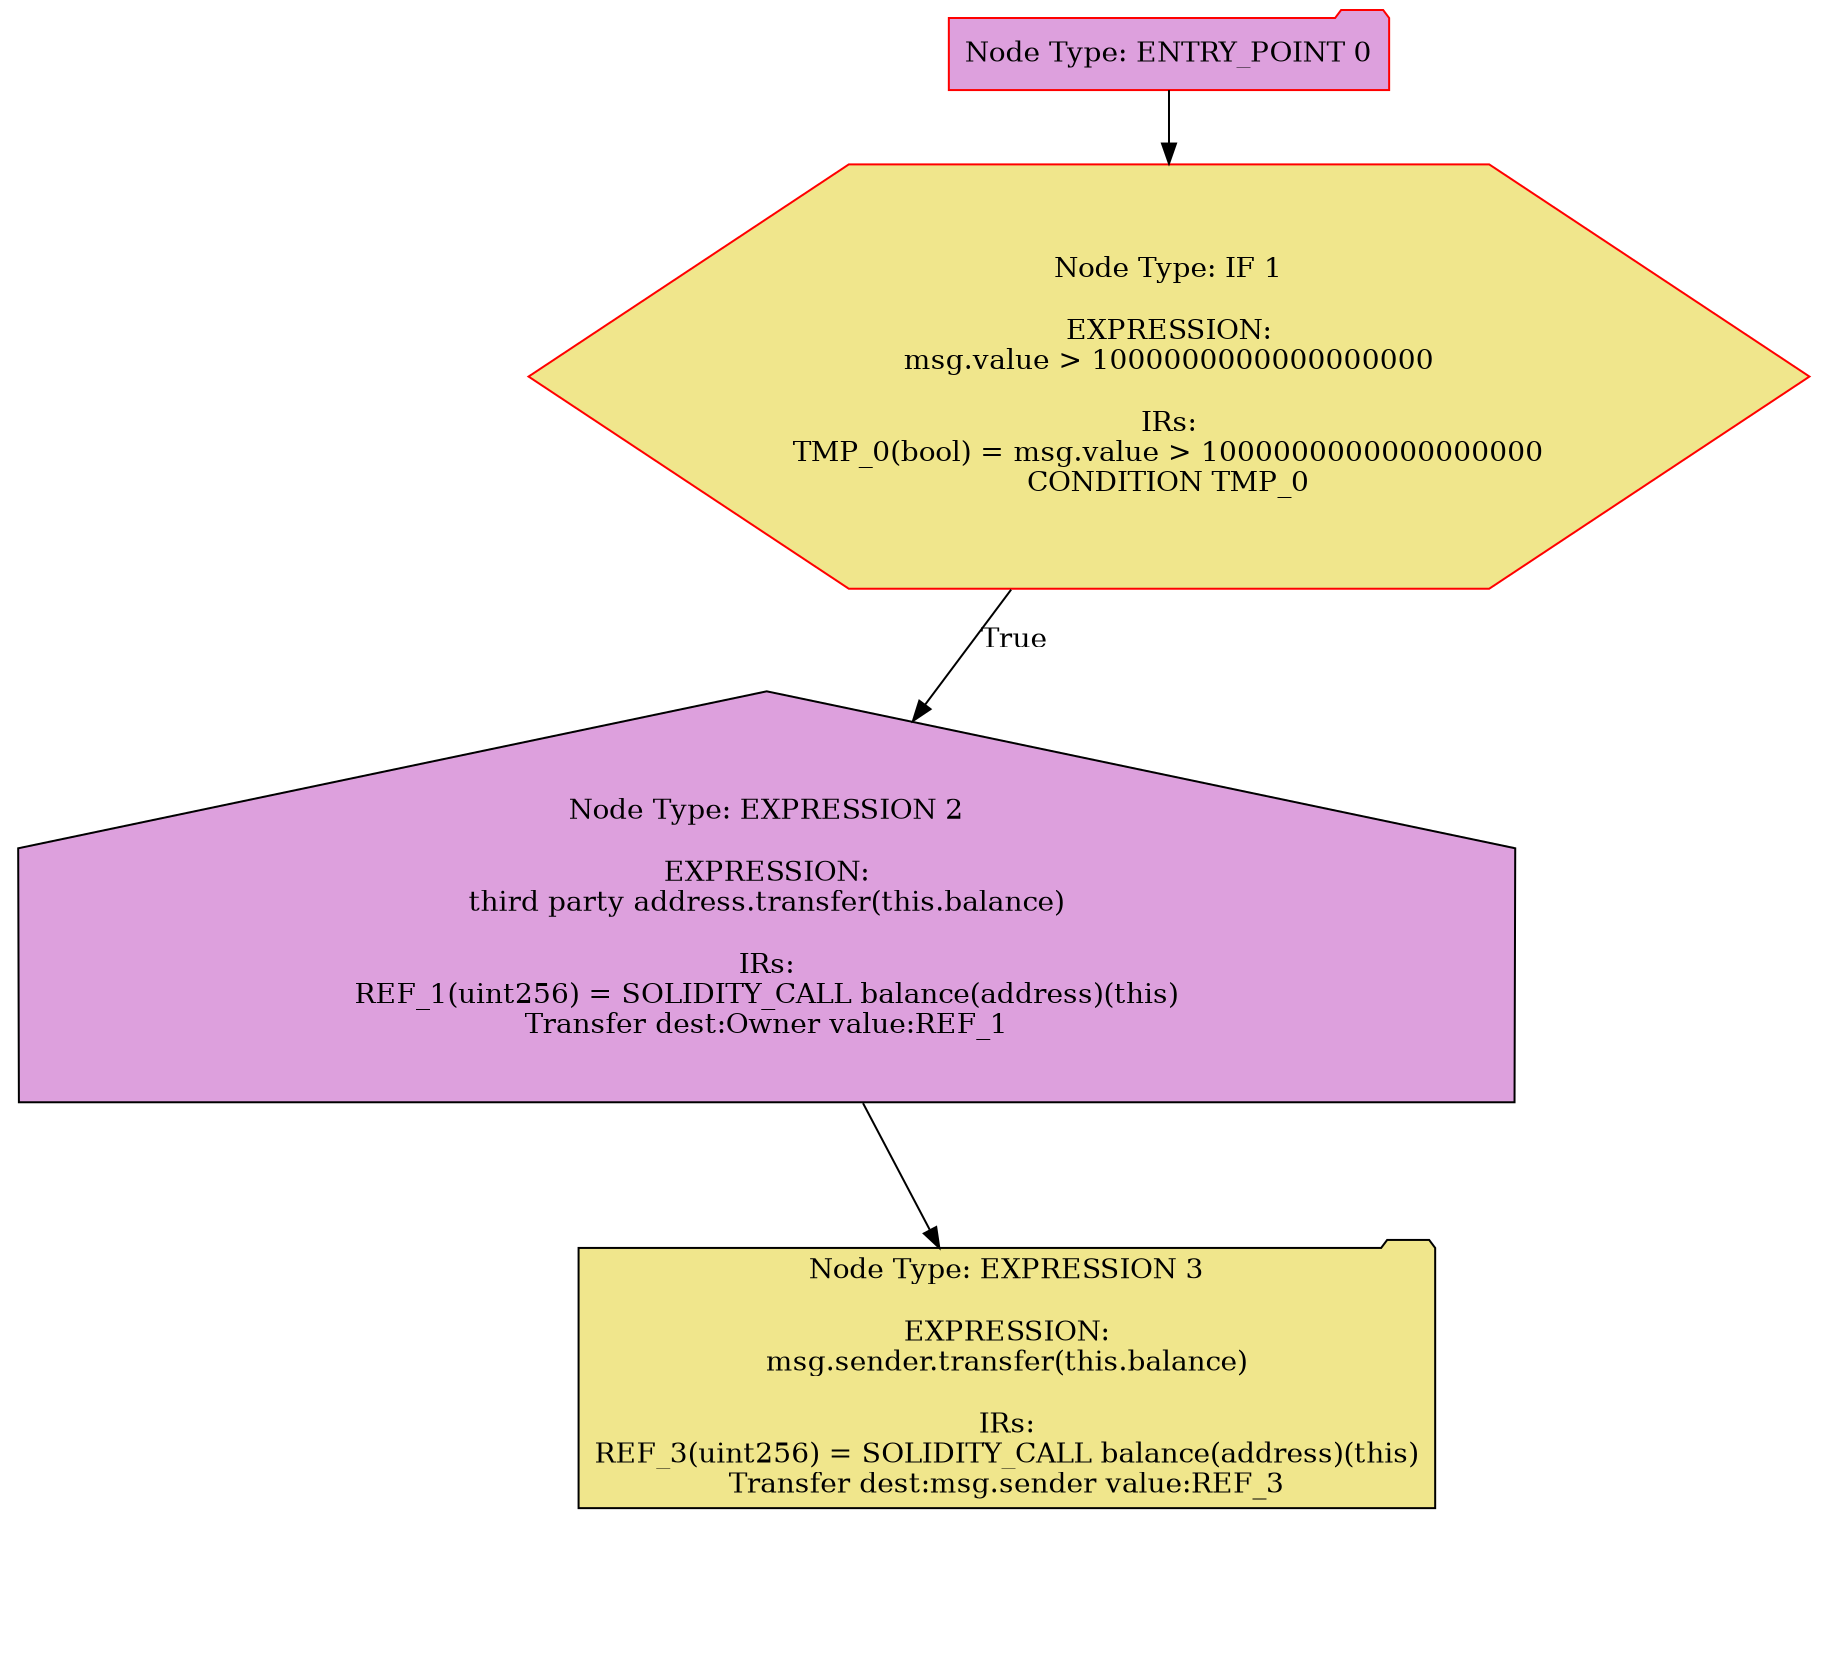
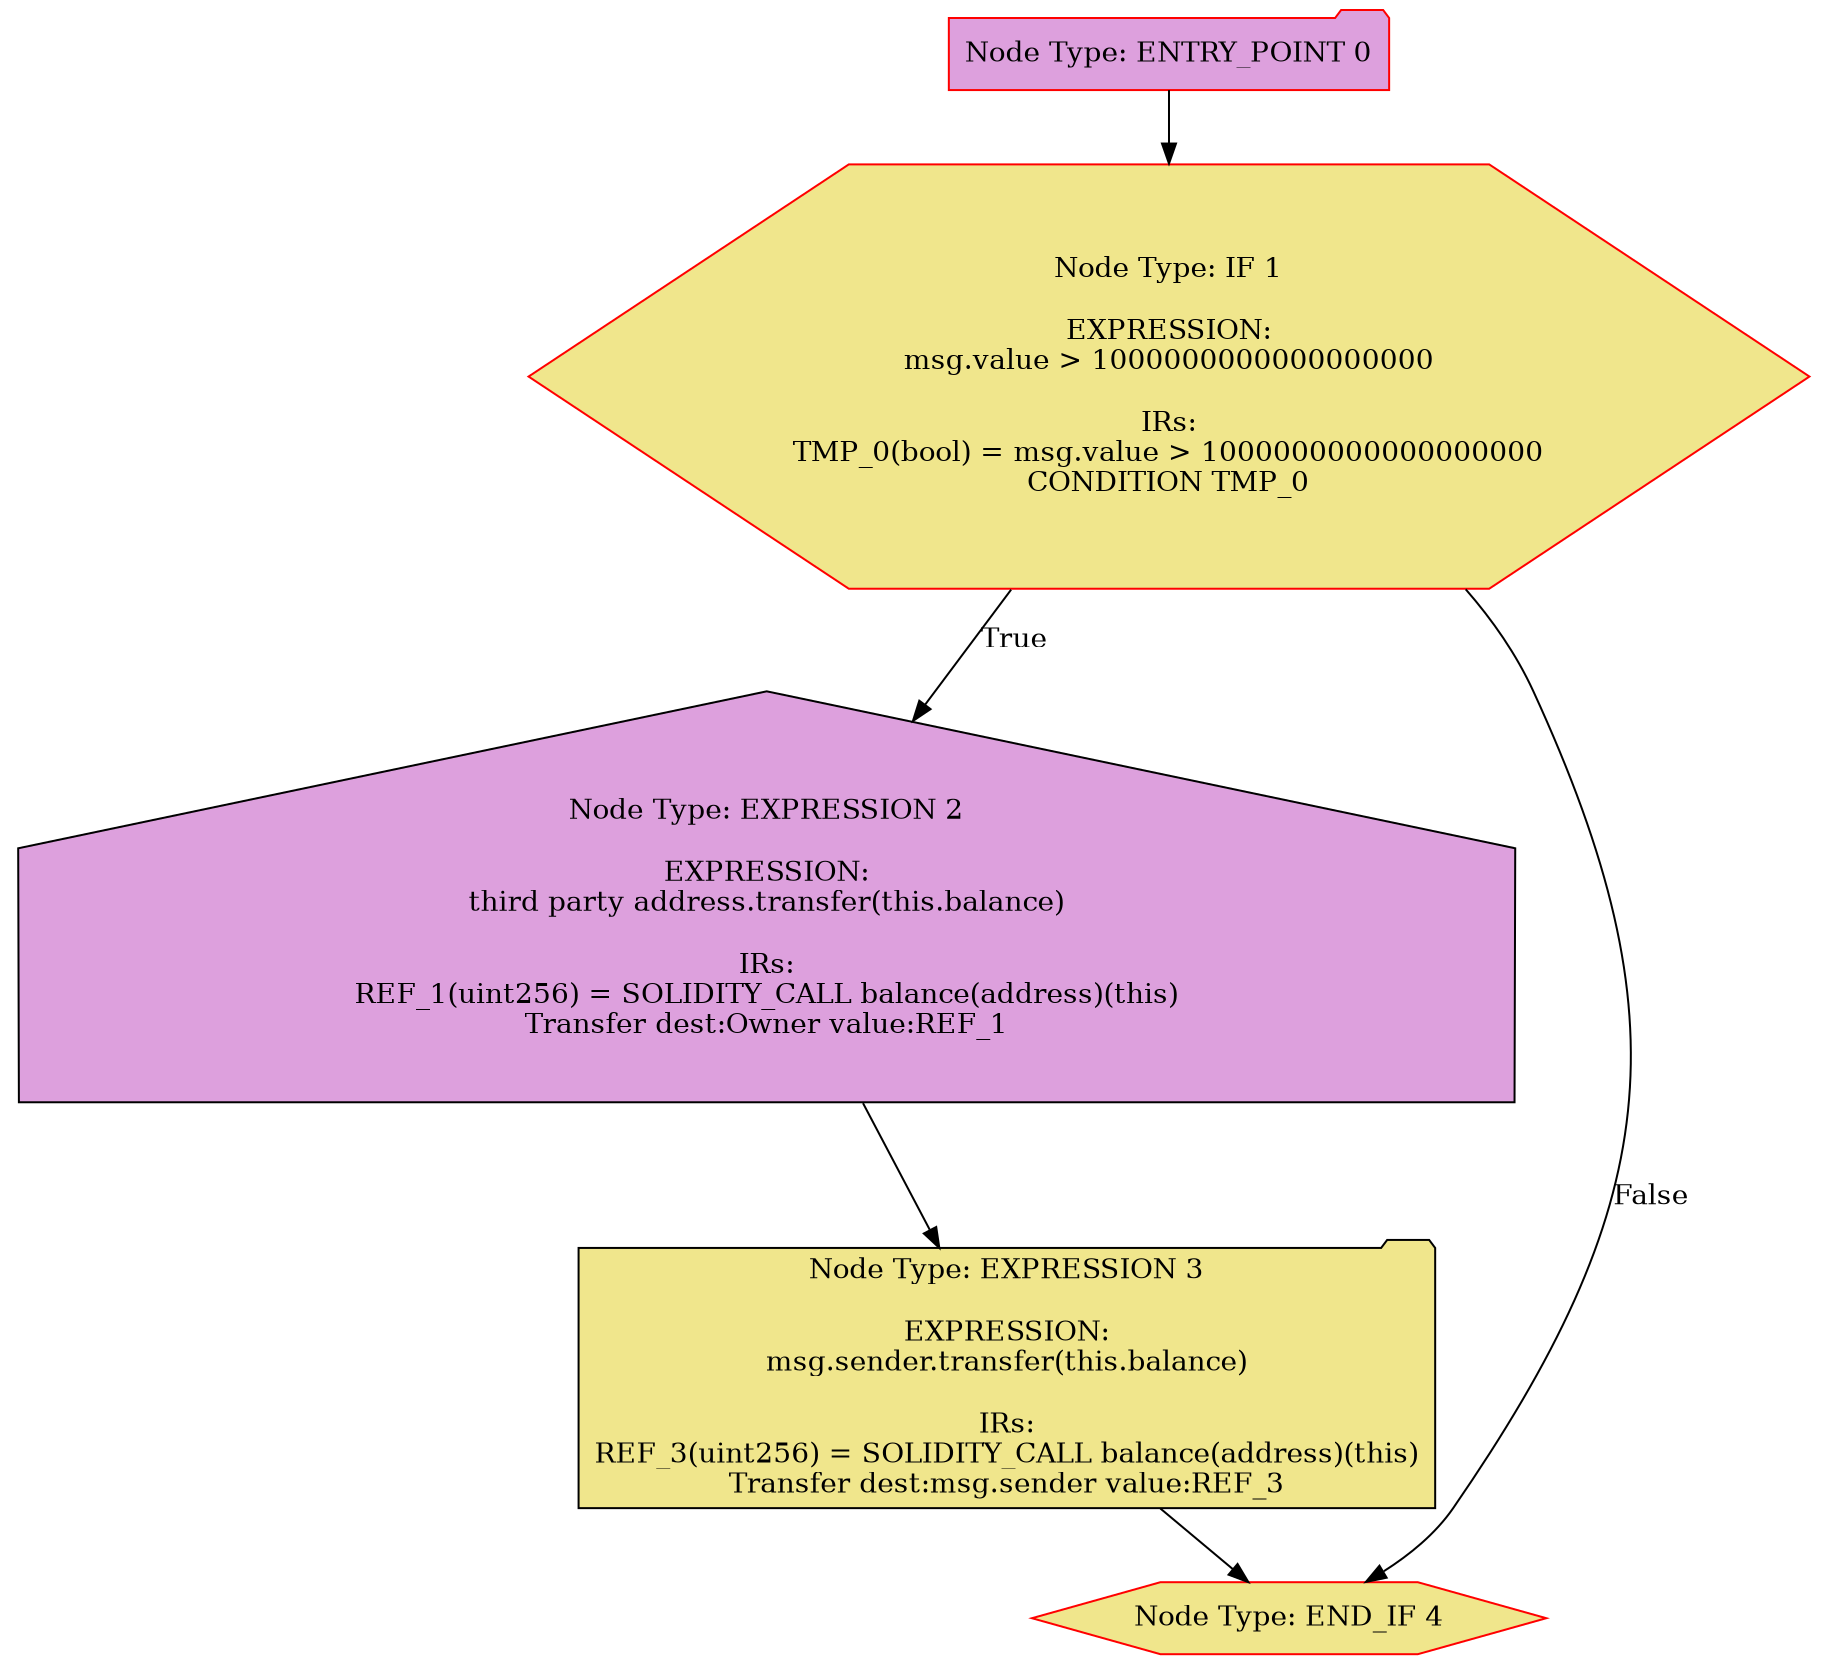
node "Node Type: END_IF 4": added
